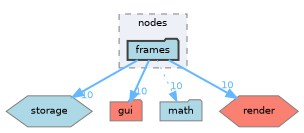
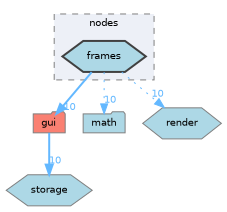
node "frames": shape folder -> hexagon
edge "frames" -> "storage": now "gui" -> "storage"
edge "frames" -> "render": style bold -> dotted
node "render": fillcolor salmon -> lightblue
